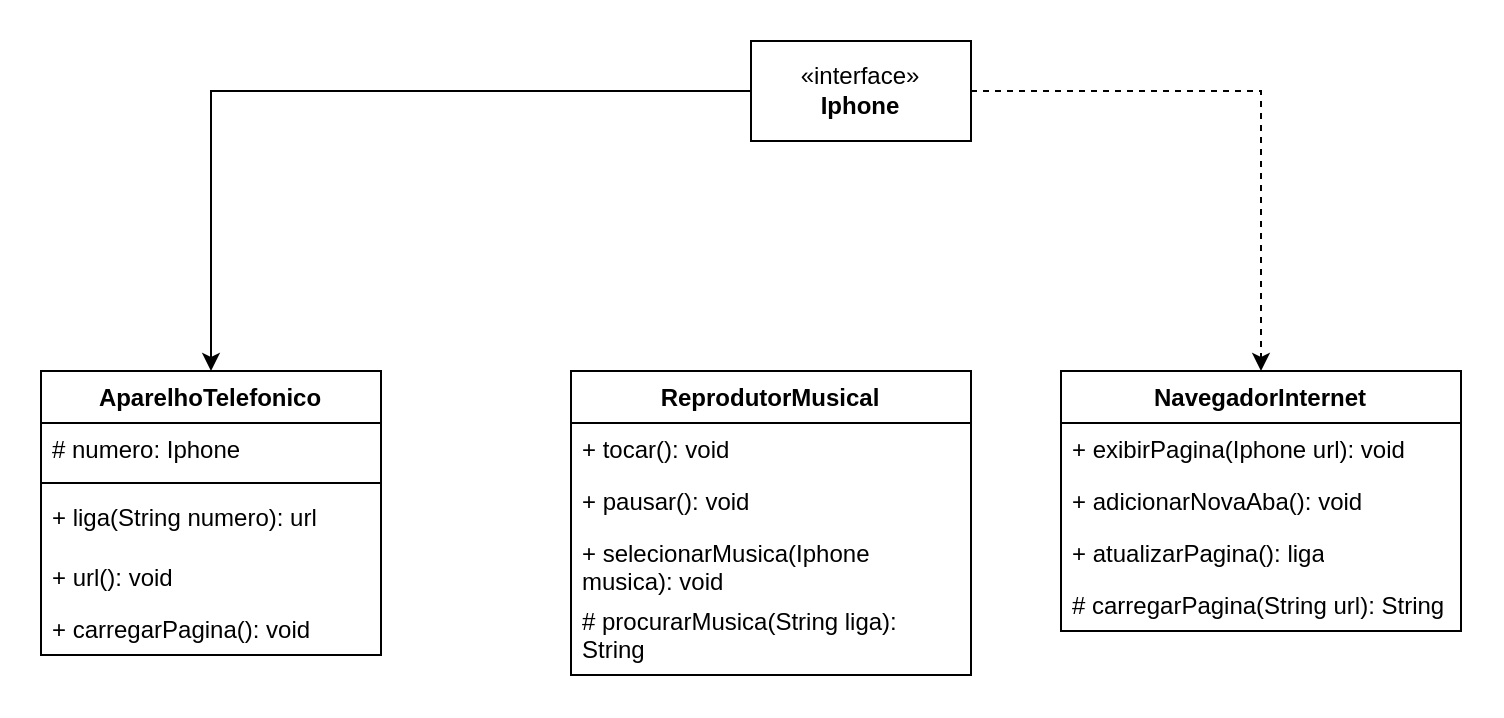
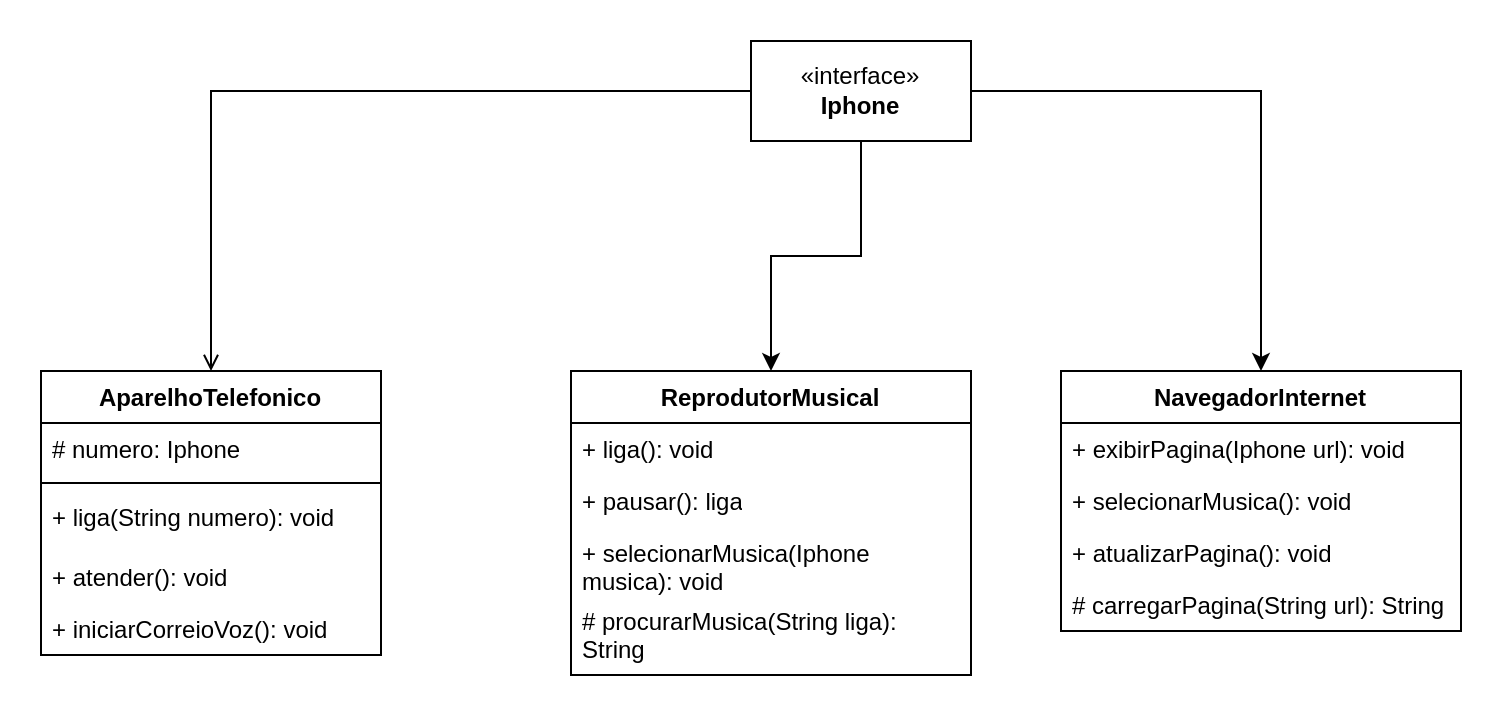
edge "«interface» Iphone" -> "NavegadorInternet": style dashed -> solid
edge "«interface» Iphone" -> "ReprodutorMusical": added
edge "«interface» Iphone" -> "AparelhoTelefonico": arrowhead classic -> open
node "+ tocar(): void": label "+ tocar(): void" -> "+ liga(): void"
node "+ pausar(): void": label "+ pausar(): void" -> "+ pausar(): liga"
node "+ adicionarNovaAba(): void": label "+ adicionarNovaAba(): void" -> "+ selecionarMusica(): void"
node "+ liga(String numero): url": label "+ liga(String numero): url" -> "+ liga(String numero): void"
node "+ atualizarPagina(): liga": label "+ atualizarPagina(): liga" -> "+ atualizarPagina(): void"
node "+ url(): void": label "+ url(): void" -> "+ atender(): void"
node "+ carregarPagina(): void": label "+ carregarPagina(): void" -> "+ iniciarCorreioVoz(): void"
